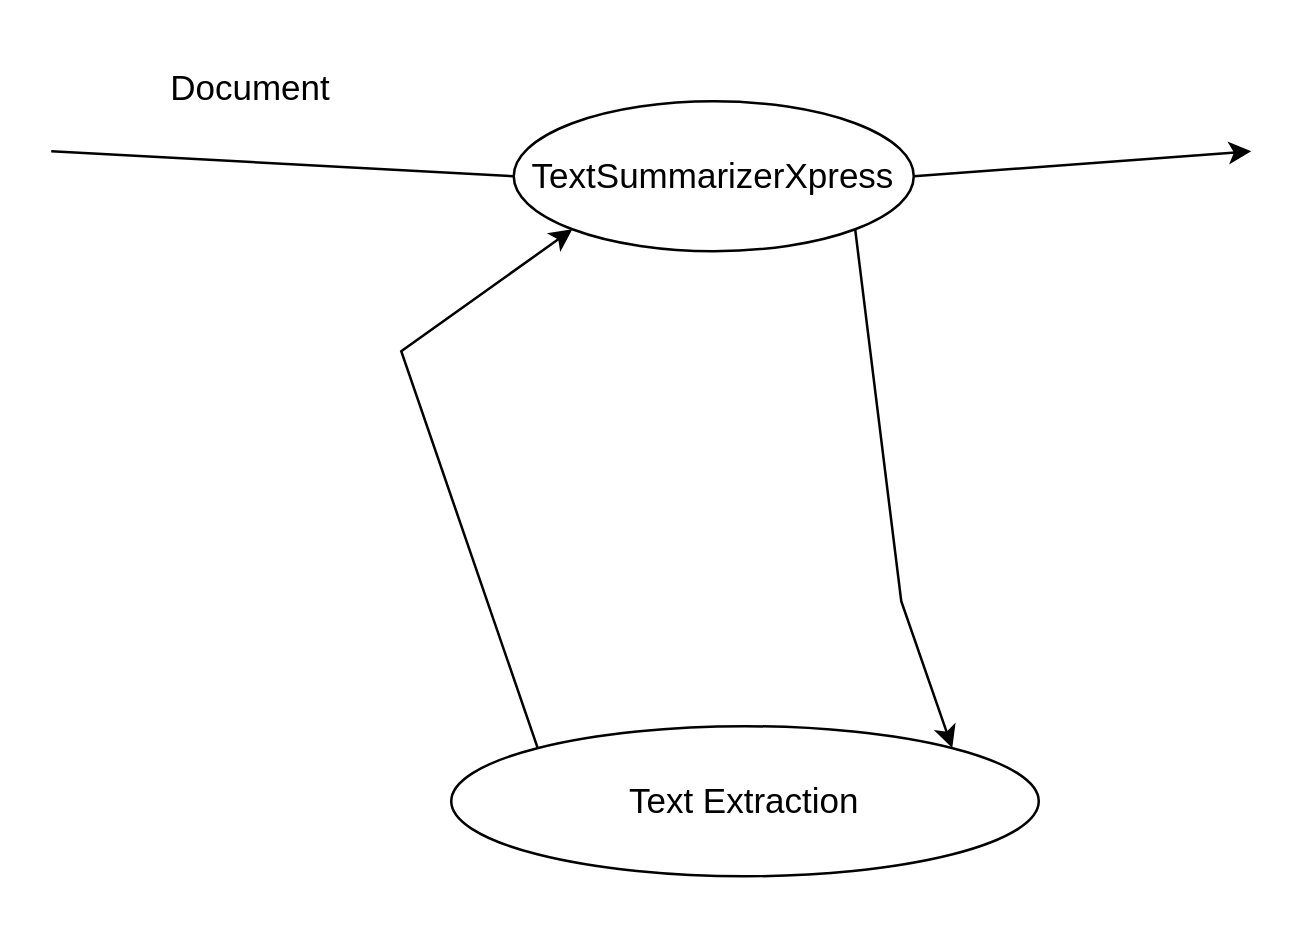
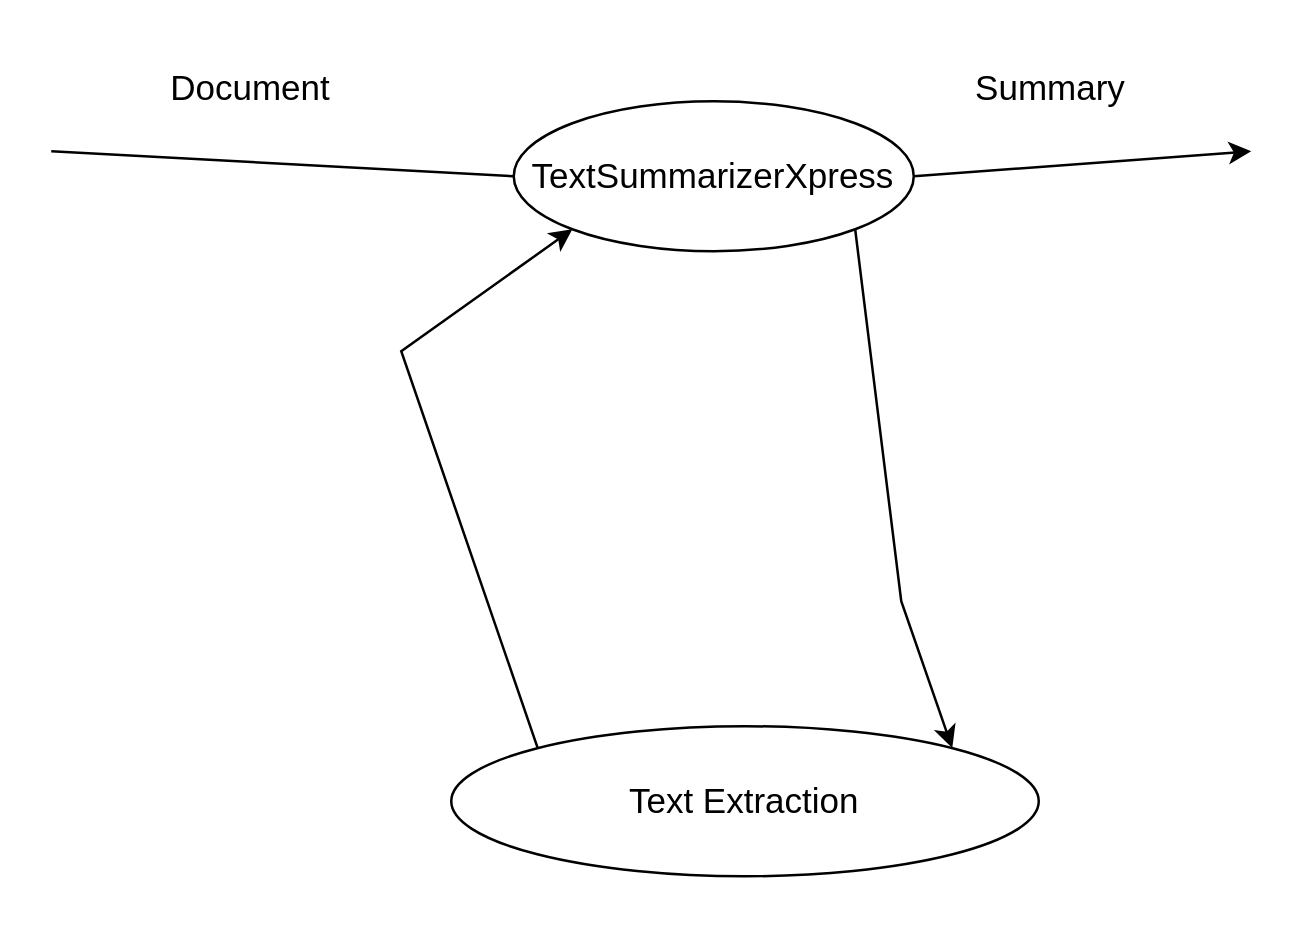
node "Summary": added
